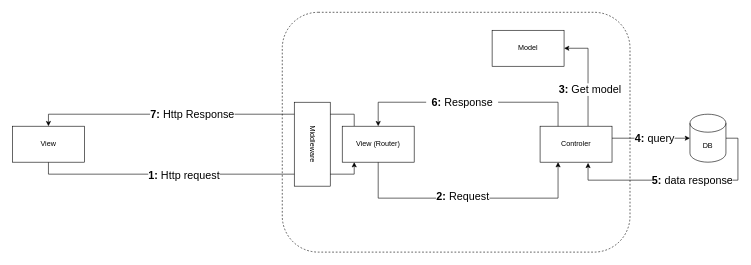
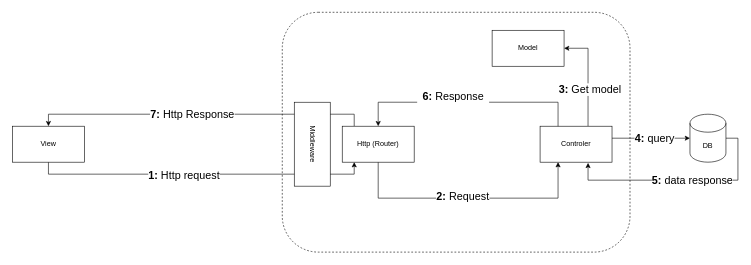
node "6: Response": moved (462, 102) -> (453, 96)
node "View (Router)": label "View (Router)" -> "Http (Router)"
